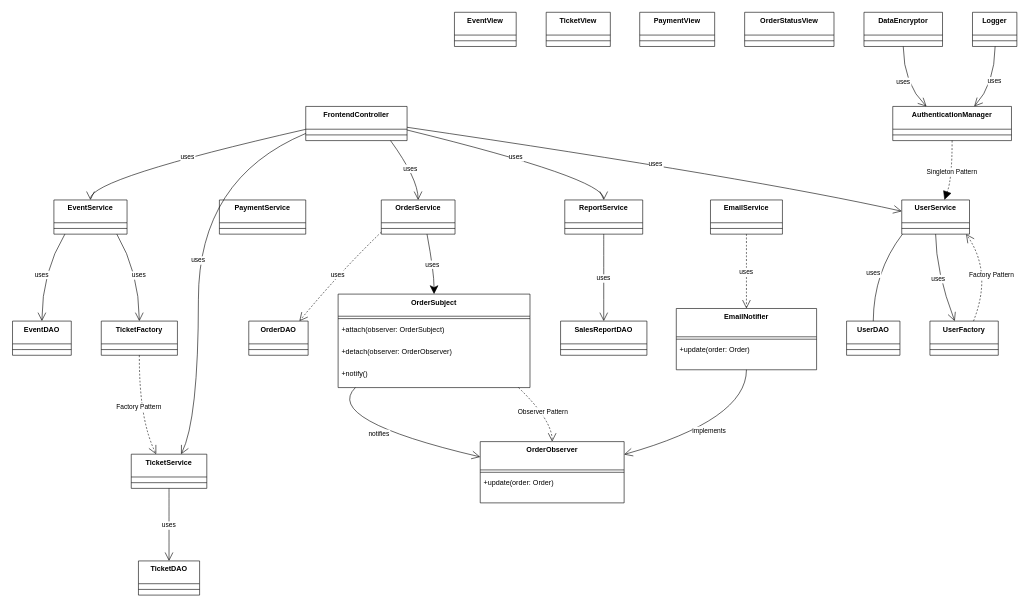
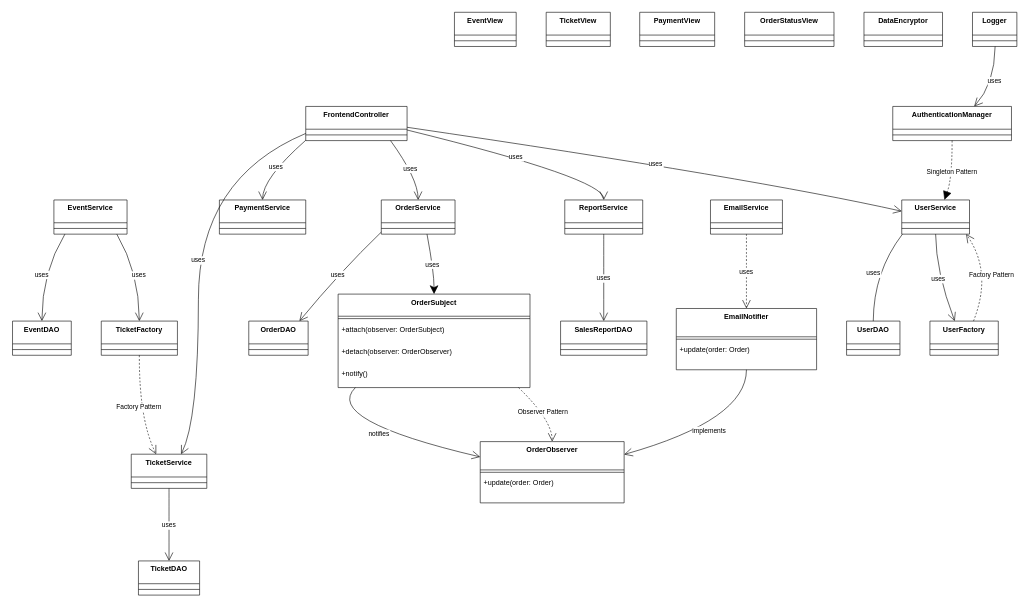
edge "DataEncryptor" -> "AuthenticationManager": removed, label "uses"
edge "FrontendController" -> "EventService": removed, label "uses"
edge "FrontendController" -> "PaymentService": added, label "uses"
edge "OrderService" -> "OrderDAO": style dashed -> solid
